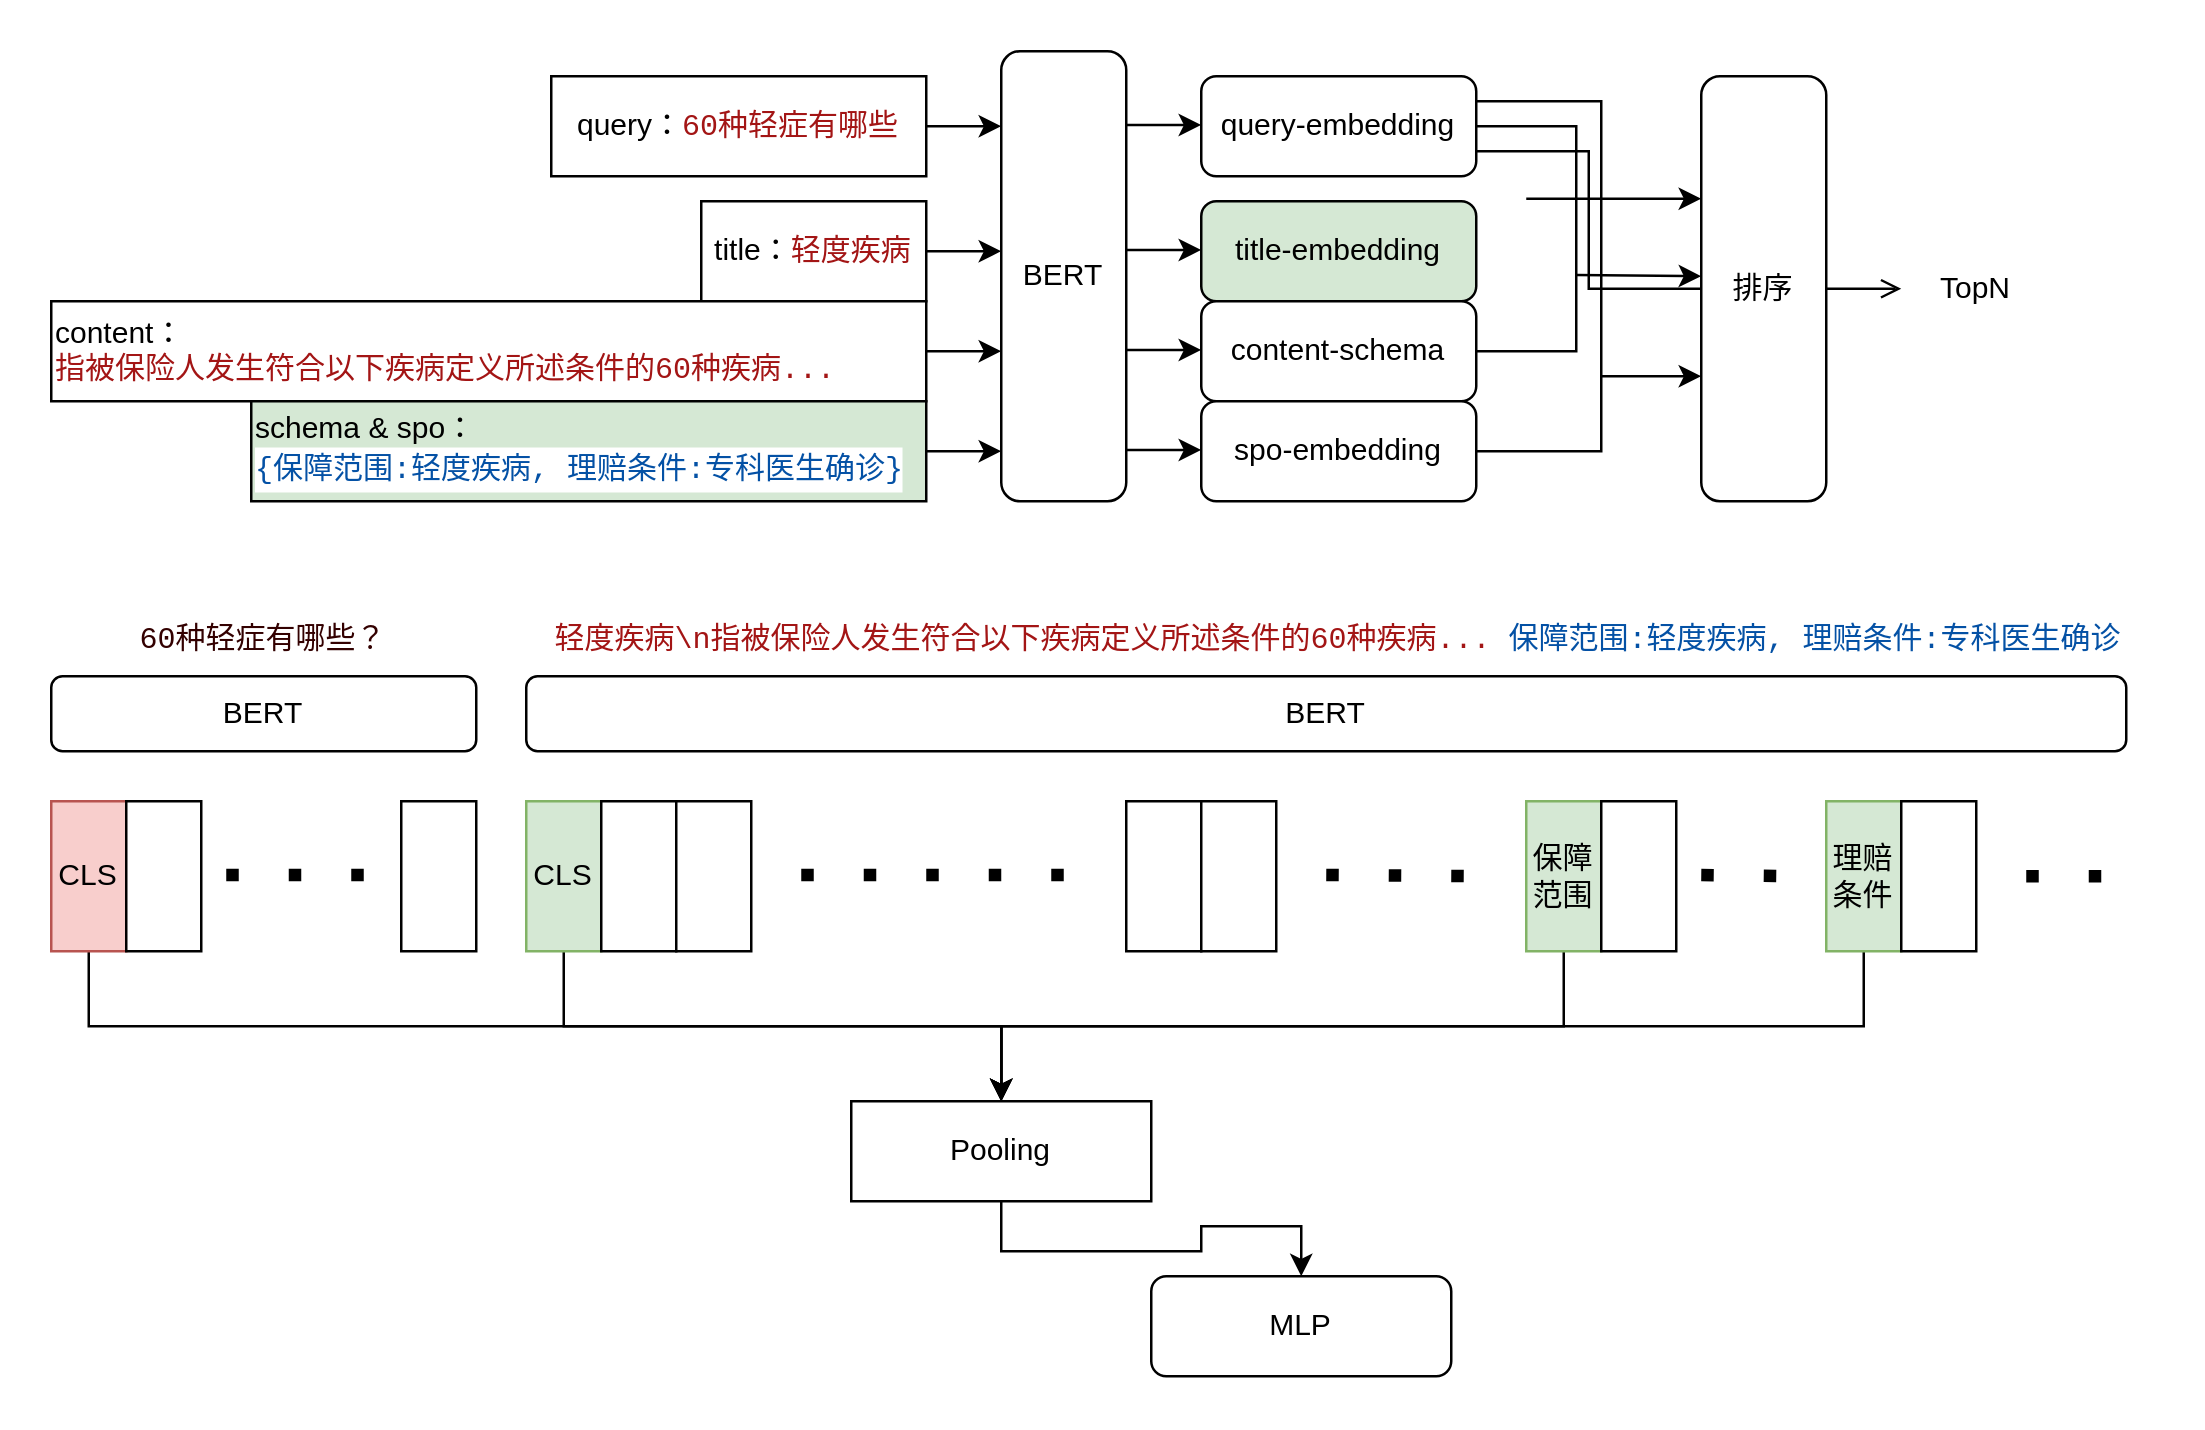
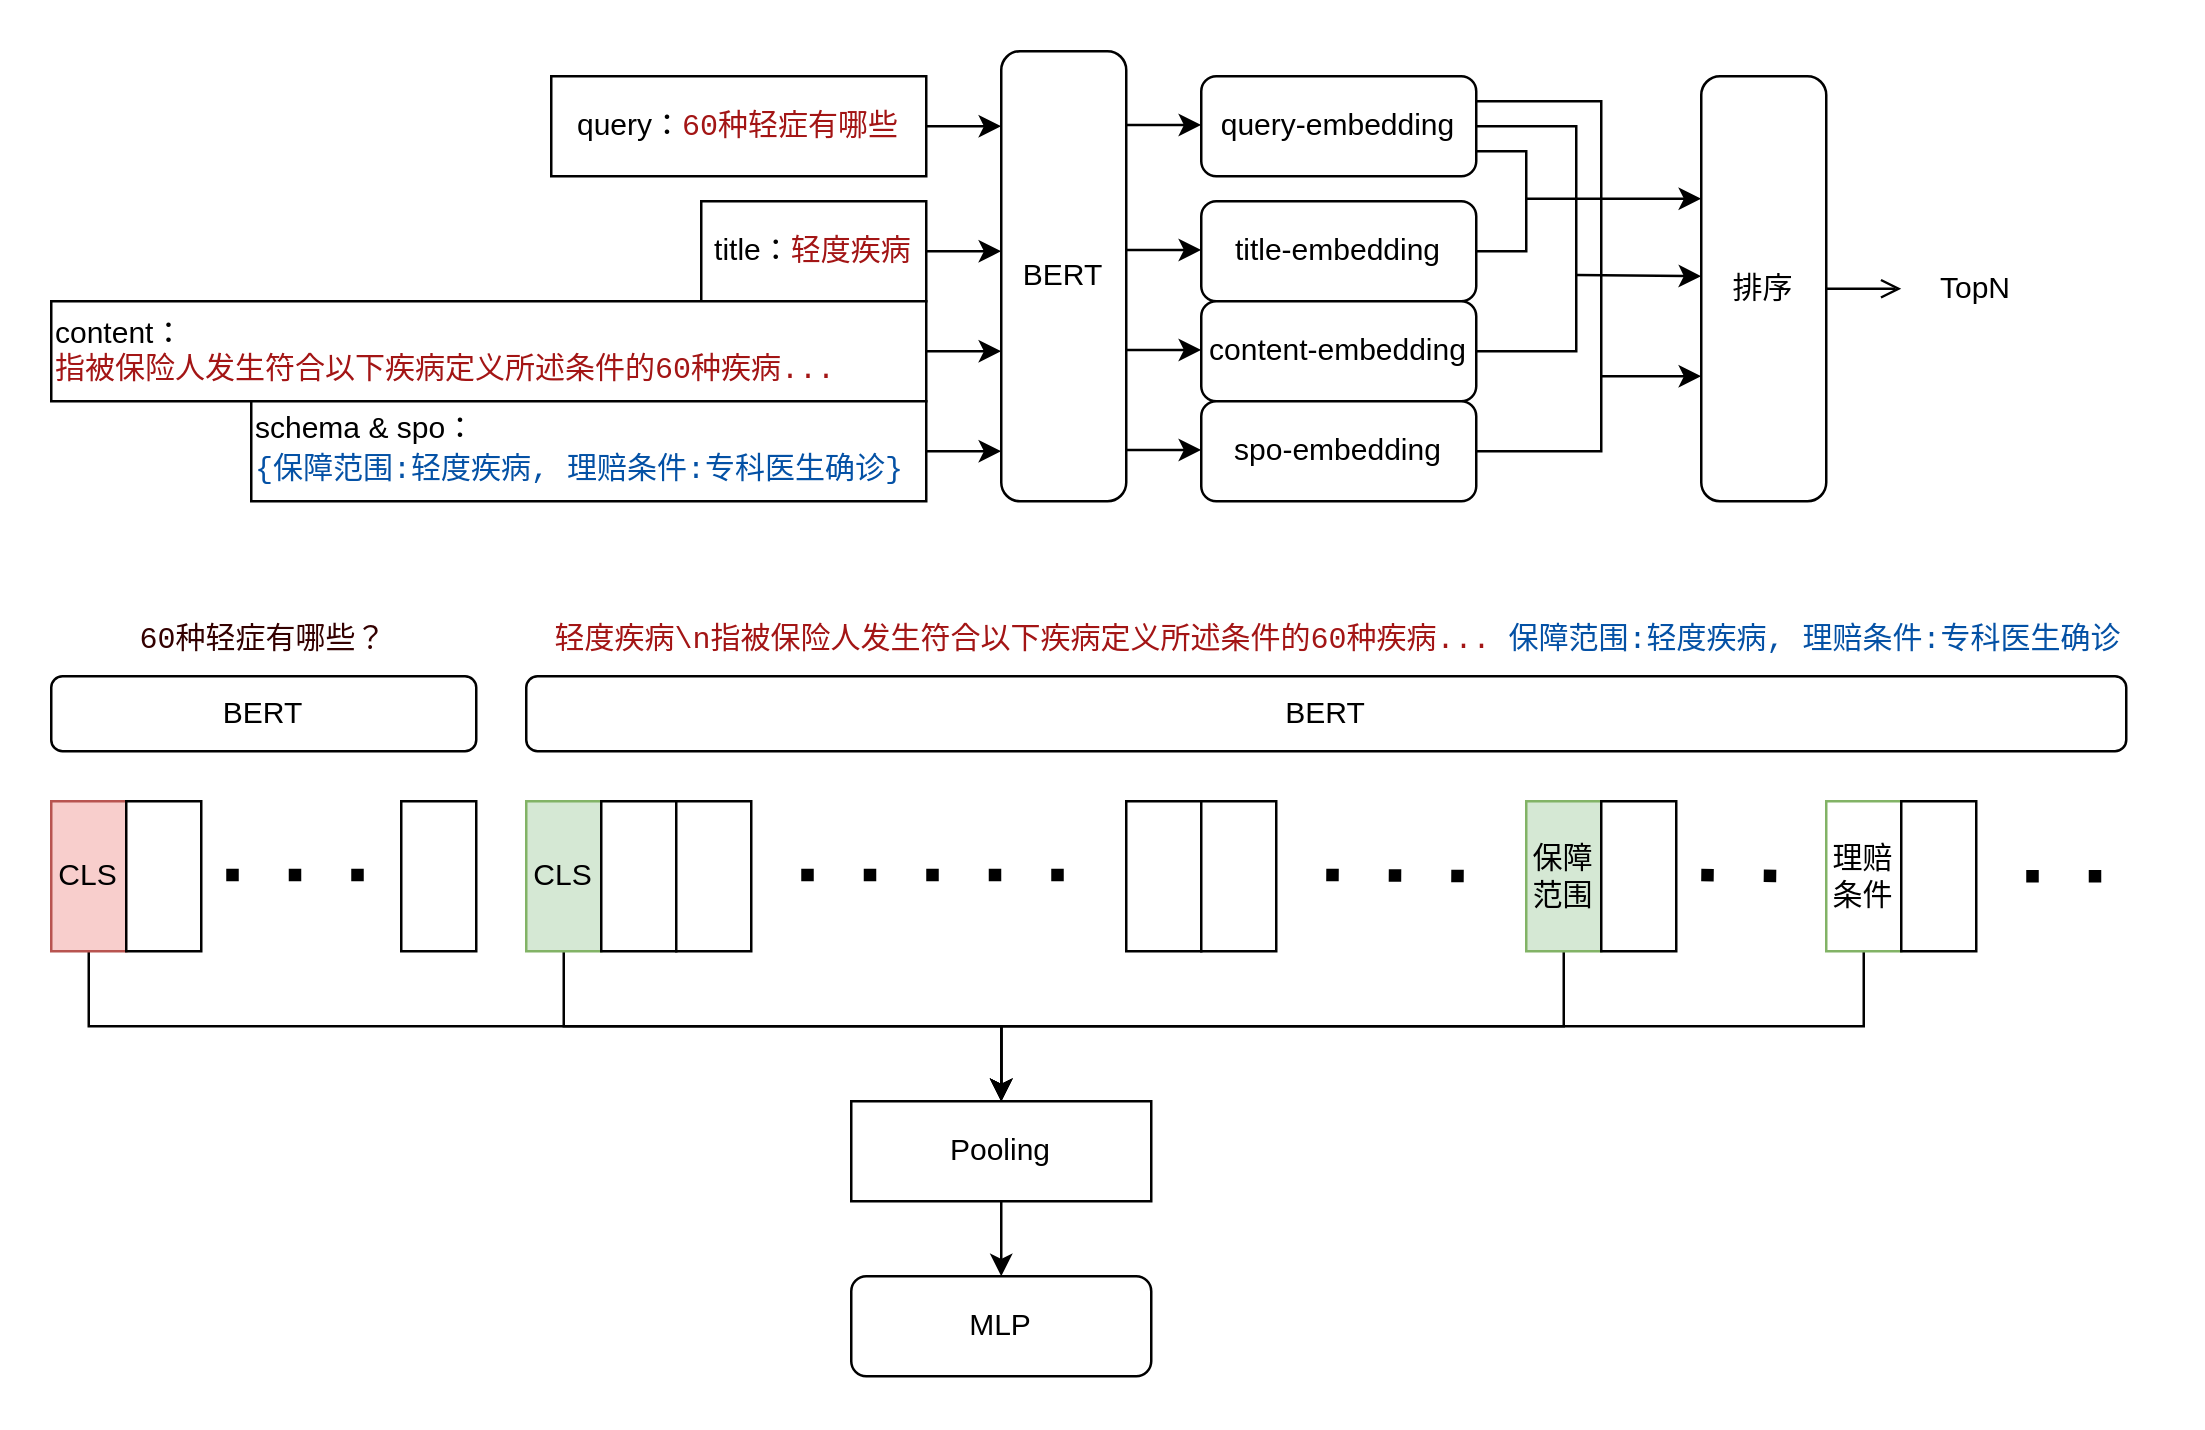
node "title-embedding": fillcolor #d5e8d4 -> #ffffff
edge "query-embedding" -- "排序": now "query-embedding" -- "title-embedding"
node "content-schema": label "content-schema" -> "content-embedding"
node "schema & spo： {保障范围:轻度疾病, 理赔条件:专科医生确诊}": fillcolor #d5e8d4 -> #ffffff
node "理赔条件": fillcolor #d5e8d4 -> #ffffff
node "MLP": moved (1301, 1326) -> (1001, 1326)
